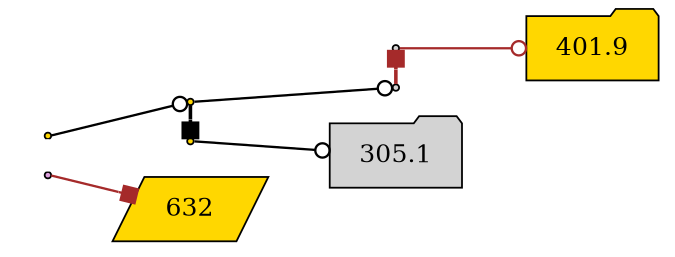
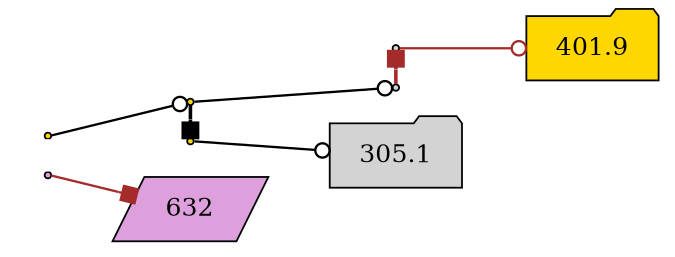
node "632": fillcolor gold -> plum
